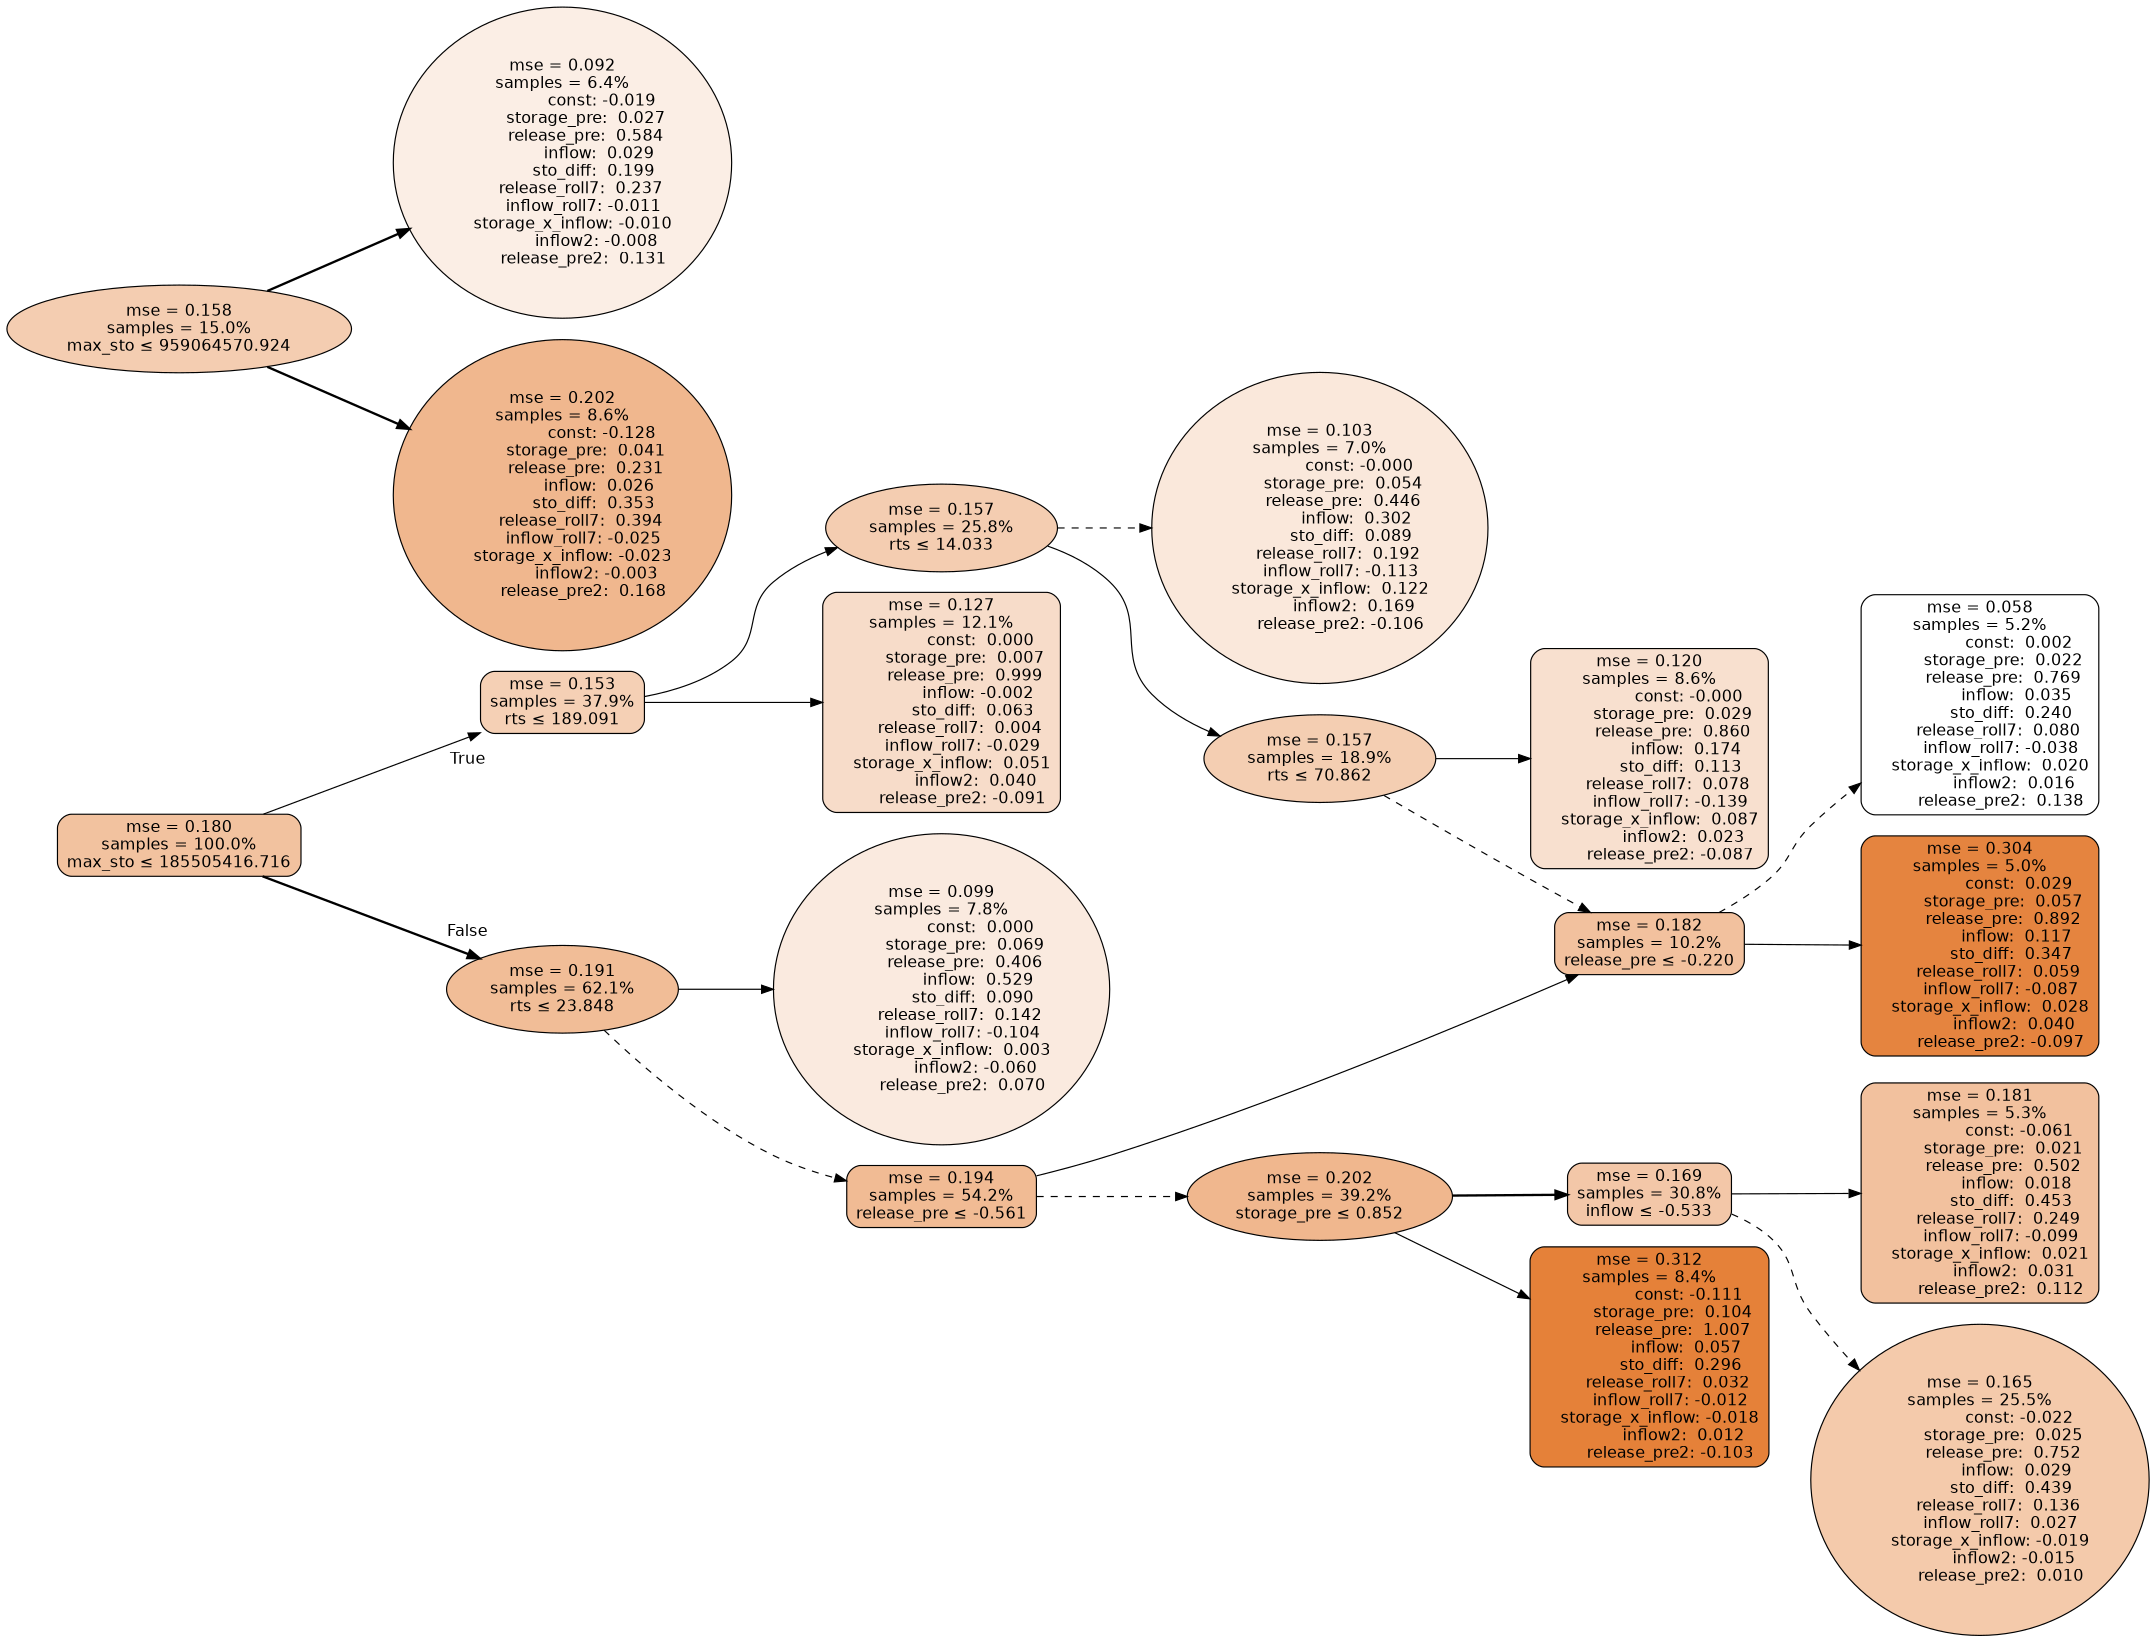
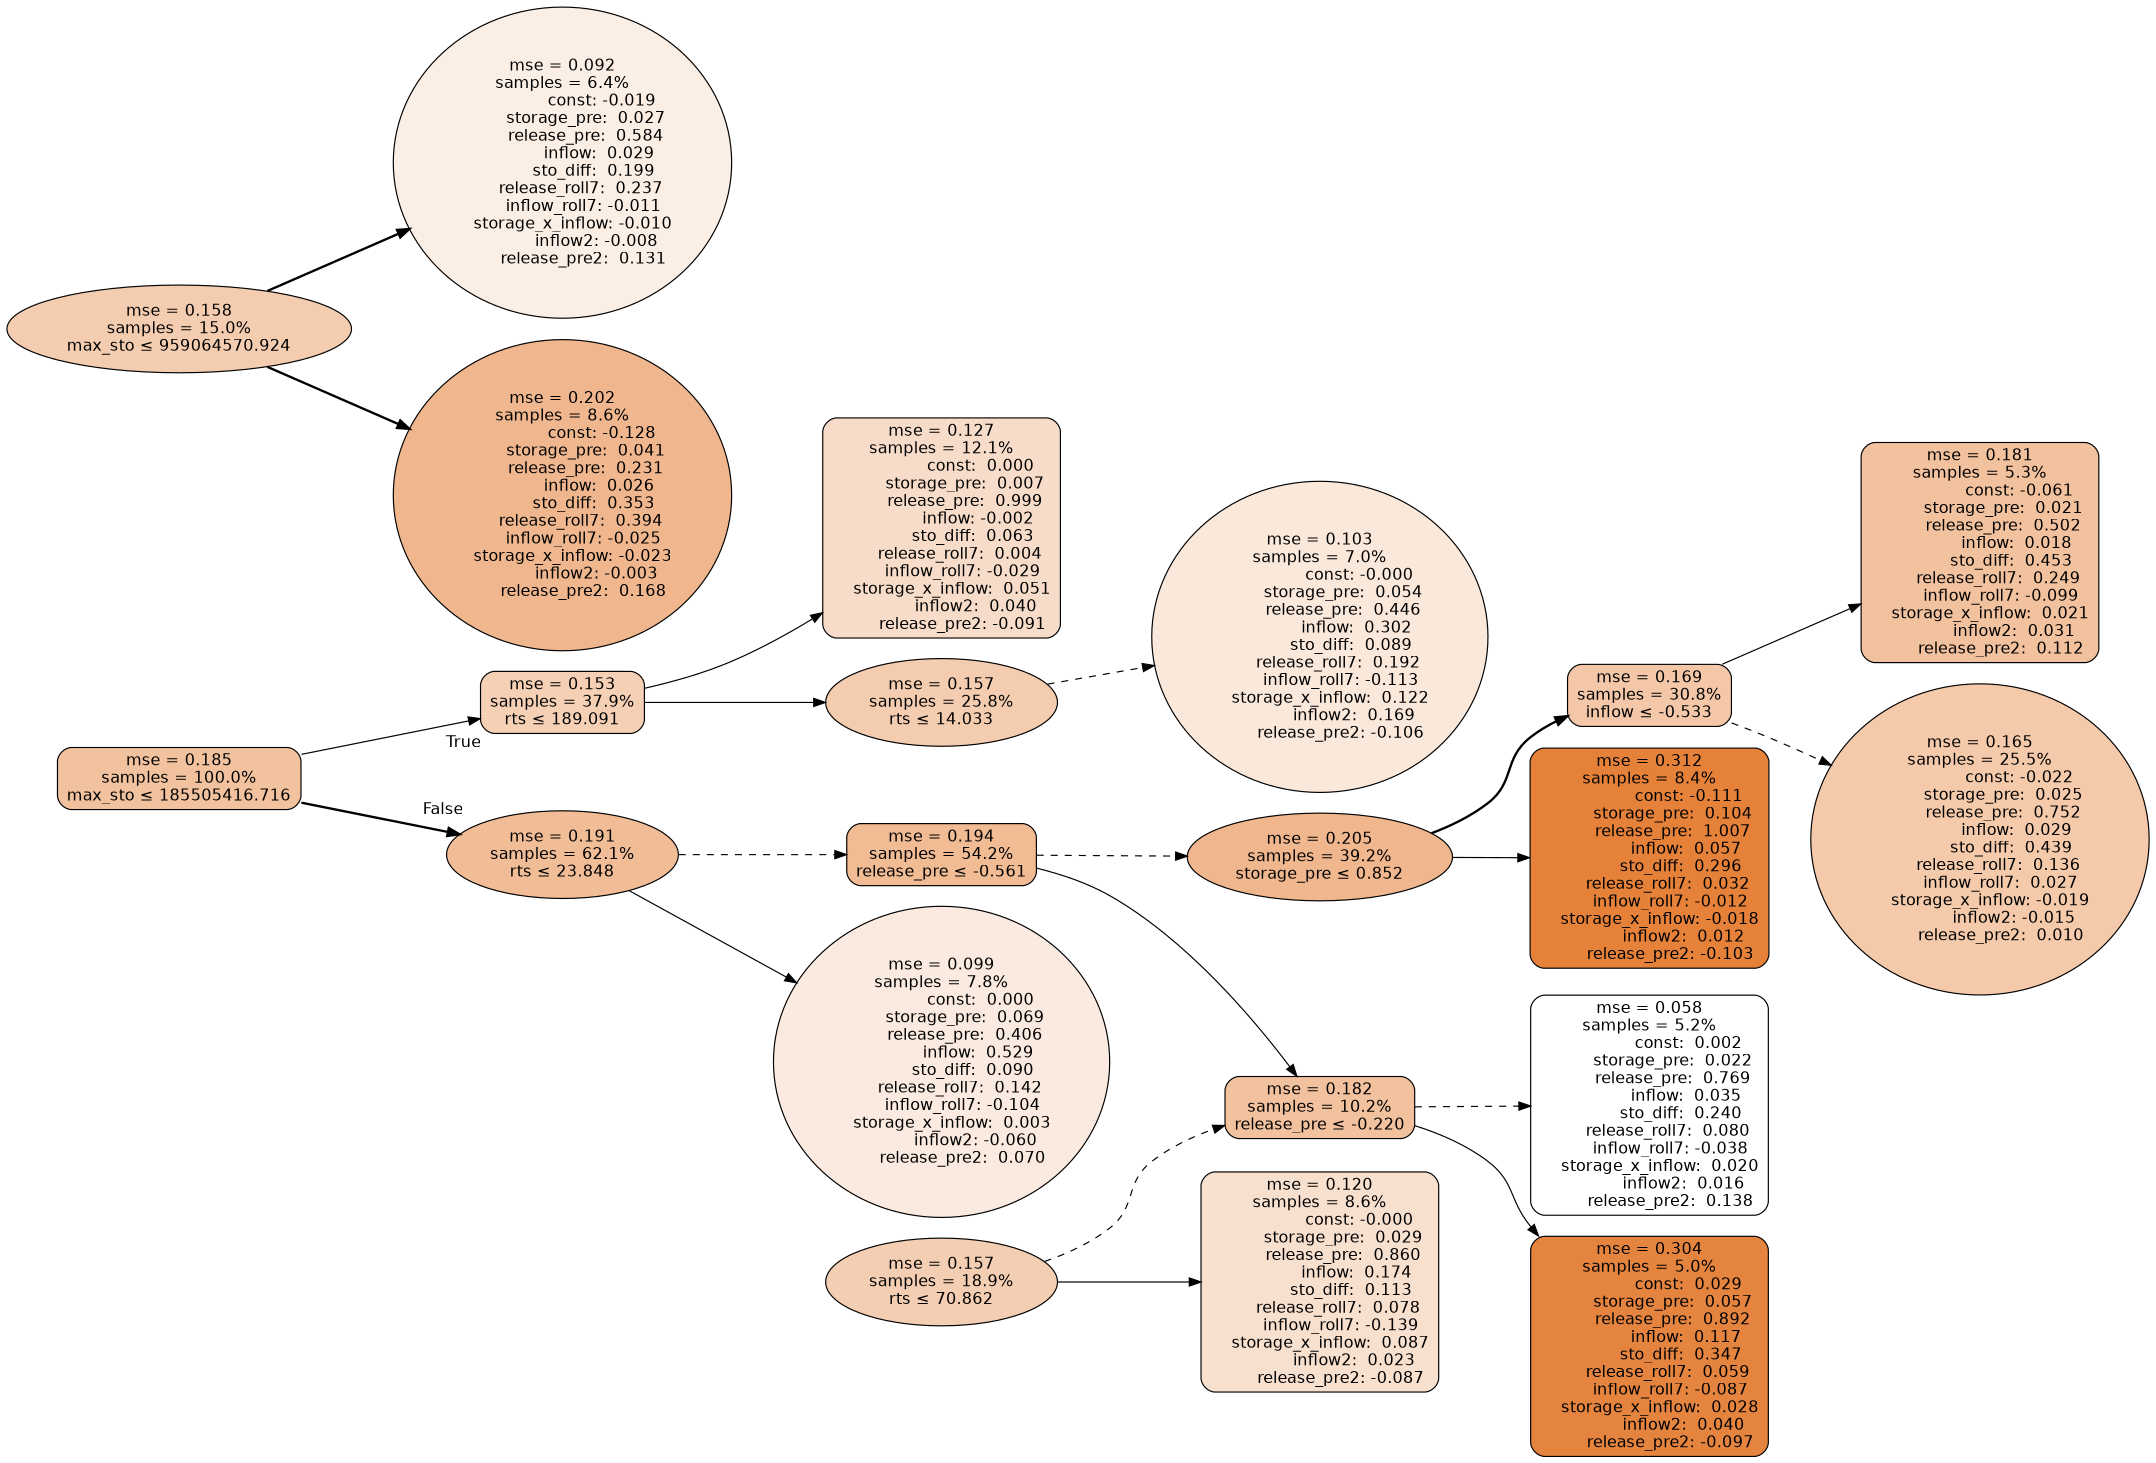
edge "mse = 0.157 samples = 25.8% rts ≤ 14.033" -> "mse = 0.157 samples = 18.9% rts ≤ 70.862": removed
node "mse = 0.180 samples = 100.0% max_sto ≤ 185505416.716": label "mse = 0.180 samples = 100.0% max_sto ≤ 185505416.716" -> "mse = 0.185 samples = 100.0% max_sto ≤ 185505416.716"
node "mse = 0.202 samples = 39.2% storage_pre ≤ 0.852": label "mse = 0.202 samples = 39.2% storage_pre ≤ 0.852" -> "mse = 0.205 samples = 39.2% storage_pre ≤ 0.852"
